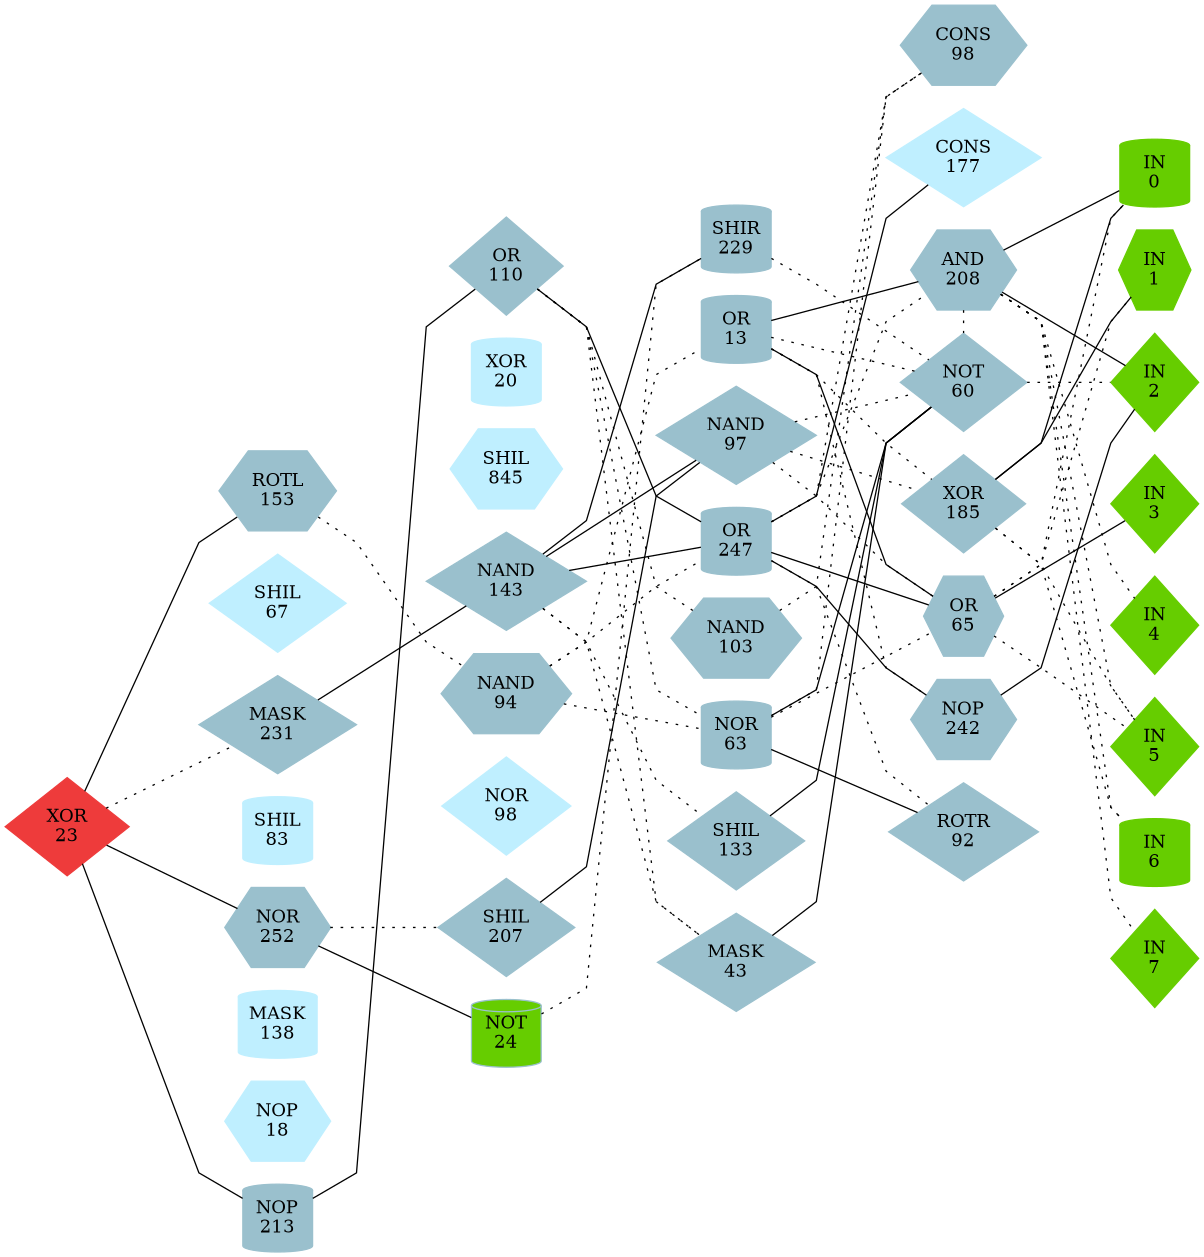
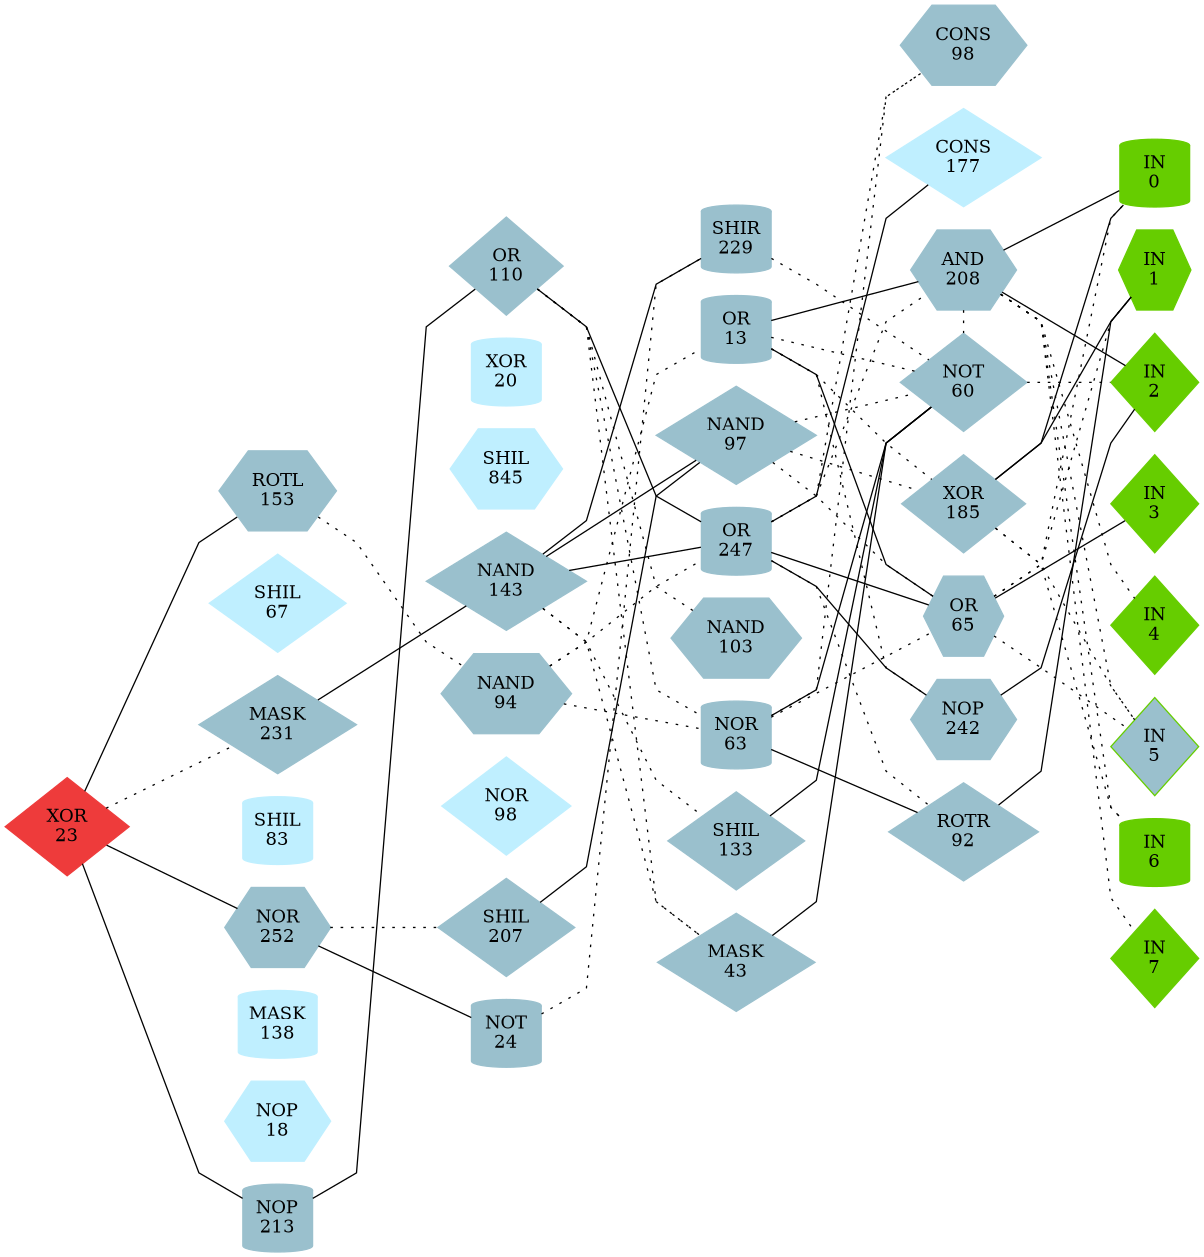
edge "CONS 98" -- "NAND 103": removed
edge "IN 1" -- "ROTR 92": added
node "IN 5": fillcolor chartreuse3 -> lightblue3
node "NOT 24": fillcolor chartreuse3 -> lightblue3
